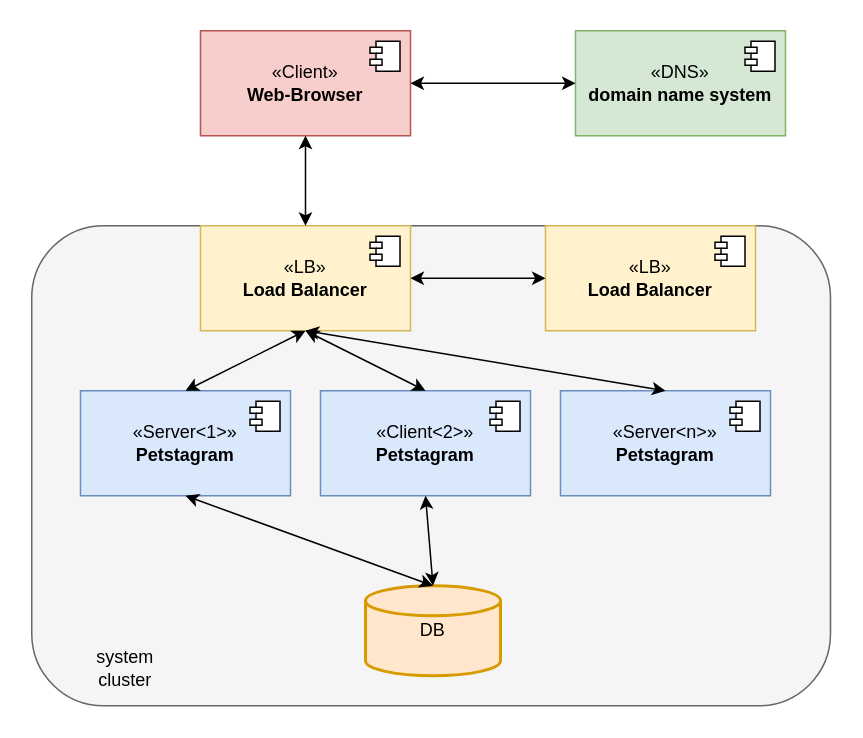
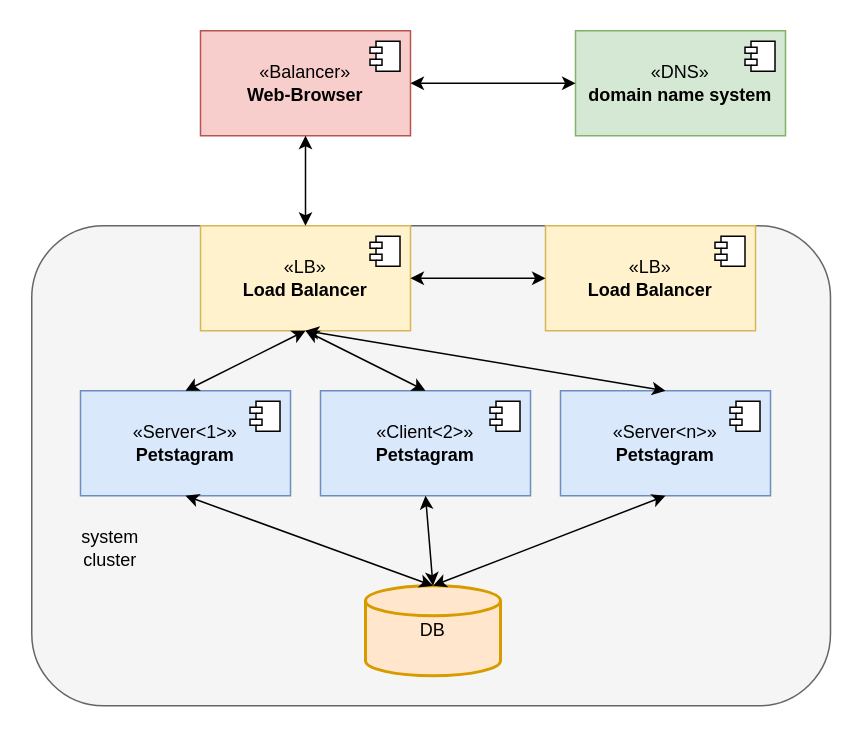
node "«Client» Web-Browser": label "«Client» Web-Browser" -> "«Balancer» Web-Browser"
edge "«Server<n>» Petstagram" -- "DB": added
node "system cluster": moved (125, 668) -> (110, 548)
